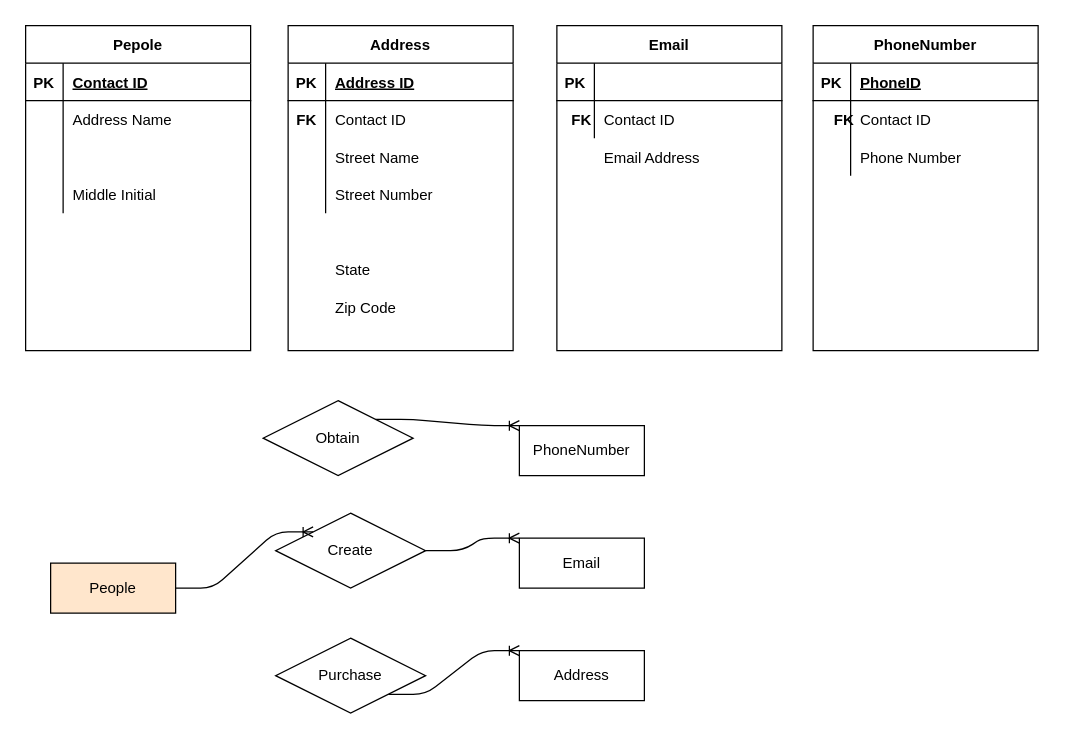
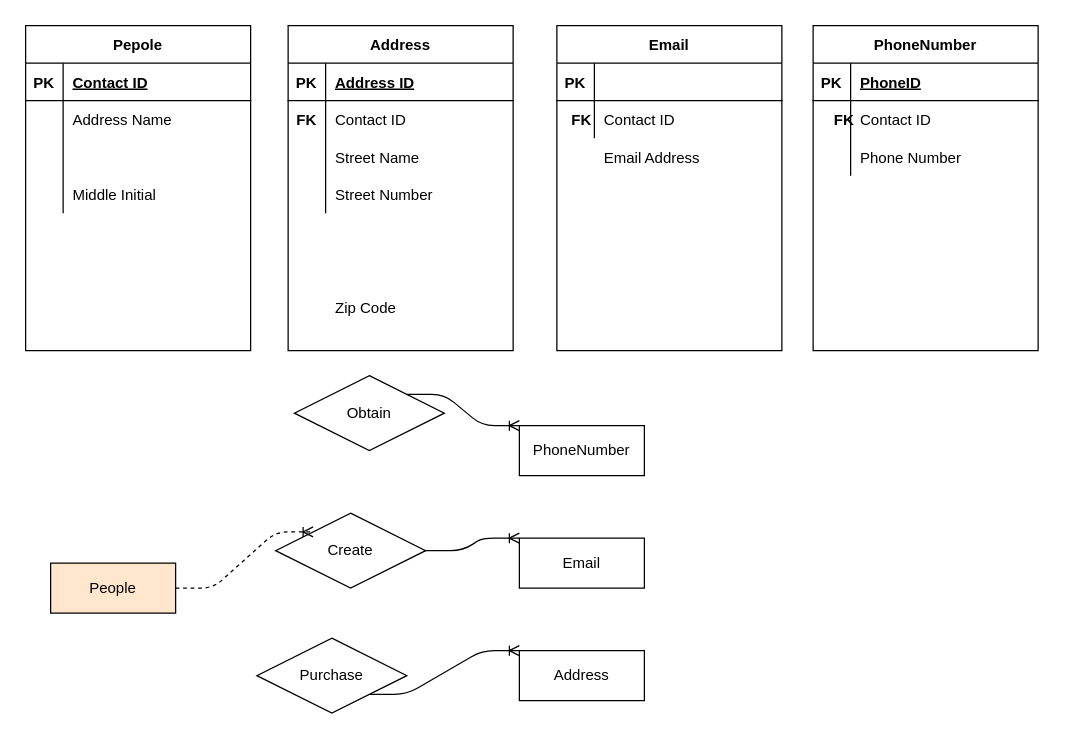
node "State": removed
node "Obtain": moved (338, 438) -> (369, 413)
edge "People" -> "Create": style solid -> dashed
node "Purchase": moved (351, 676) -> (332, 676)
